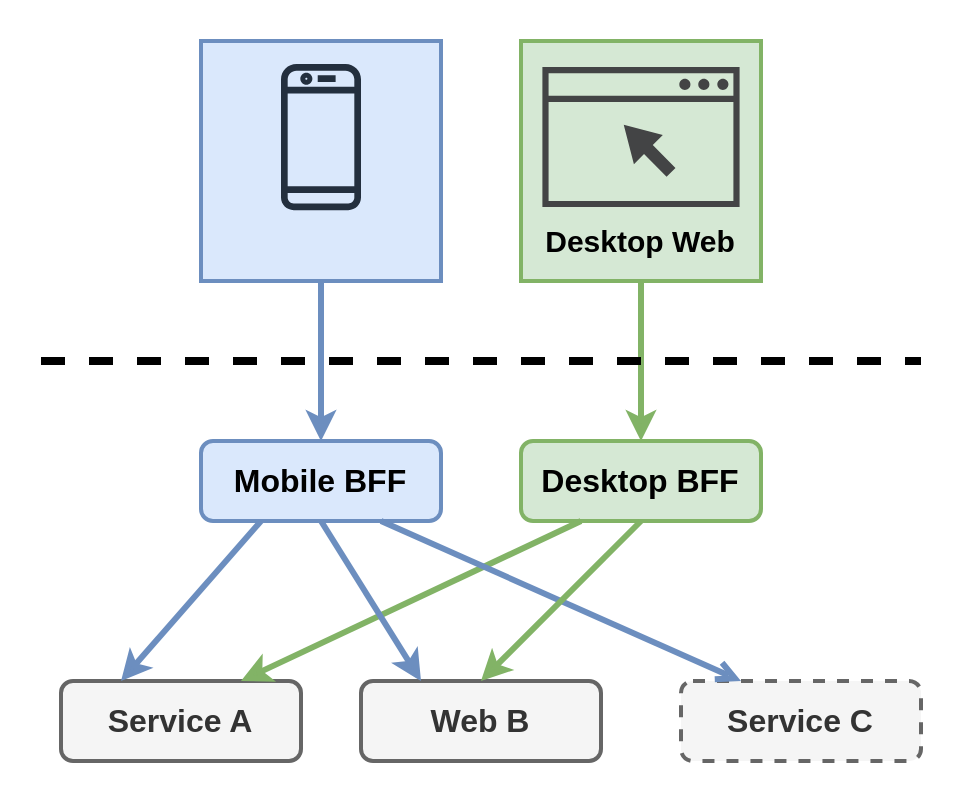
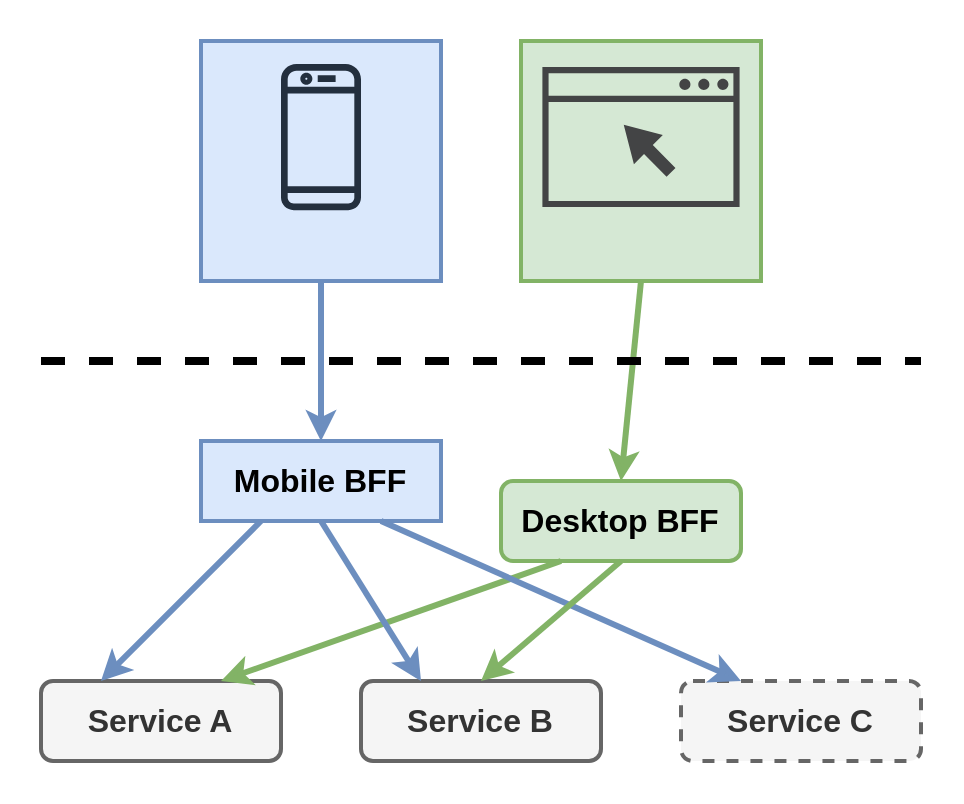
node "Desktop Web": removed
node "Mobile BFF": shape rounded rectangle -> rectangle
node "Desktop BFF": moved (641, 481) -> (621, 521)
edge "Mobile BFF" -> "Service C": arrowhead open -> classic
node "Service A": moved (181, 721) -> (161, 721)
node "Web B": label "Web B" -> "Service B"
